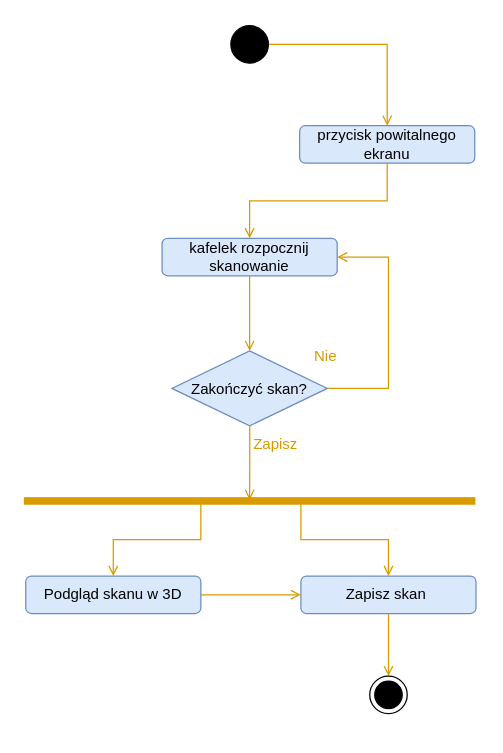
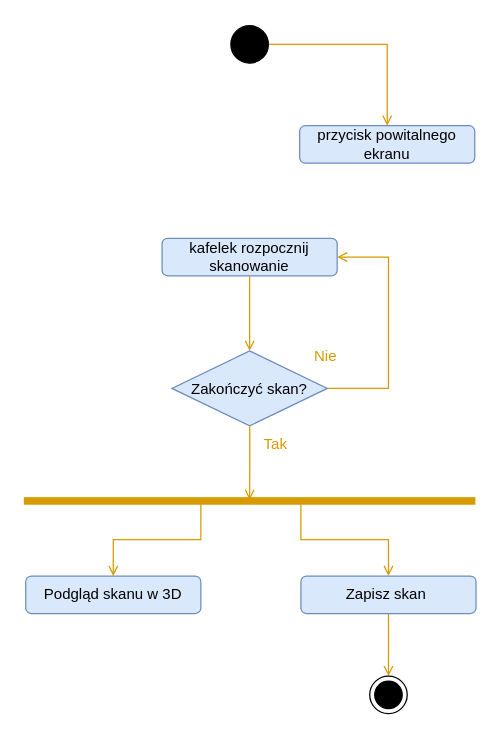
edge "przycisk powitalnego ekranu" -> "kafelek rozpocznij skanowanie": removed
node "Zapisz": label "Zapisz" -> "Tak"
edge "Podgląd skanu w 3D" -> "Zapisz skan": removed
